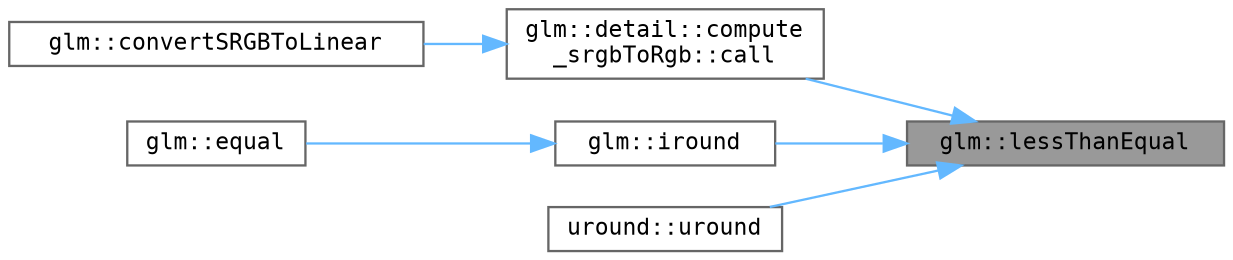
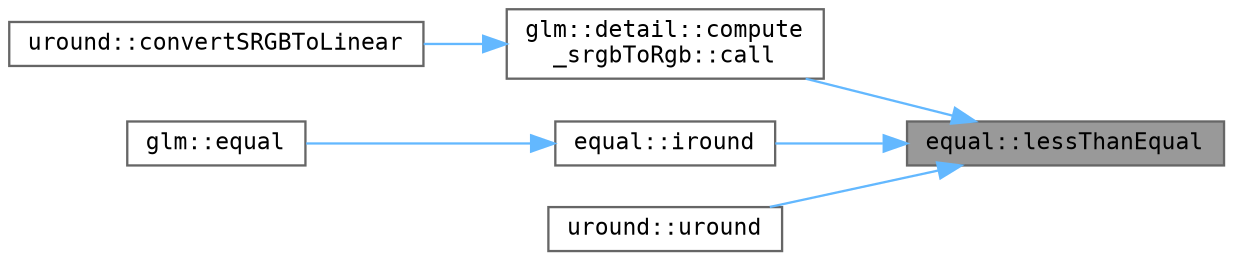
node "glm::convertSRGBToLinear": label "glm::convertSRGBToLinear" -> "uround::convertSRGBToLinear"
node "glm::iround": label "glm::iround" -> "equal::iround"
node "glm::lessThanEqual": label "glm::lessThanEqual" -> "equal::lessThanEqual"
